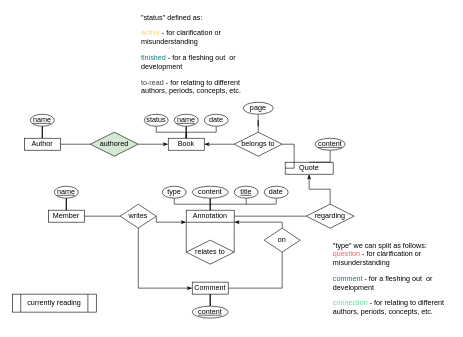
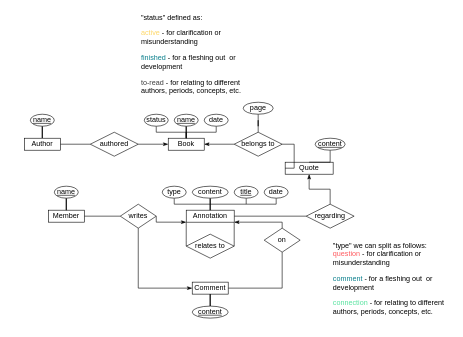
node "authored": fillcolor #d5e8d4 -> #ffffff
node "relates to": moved (210, 252) -> (210, 246)
node "currently reading": removed
